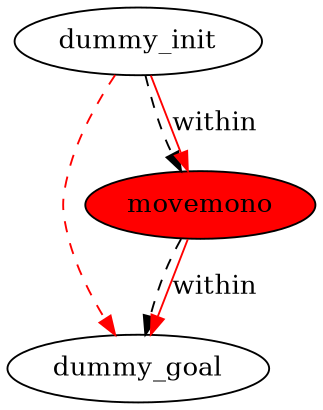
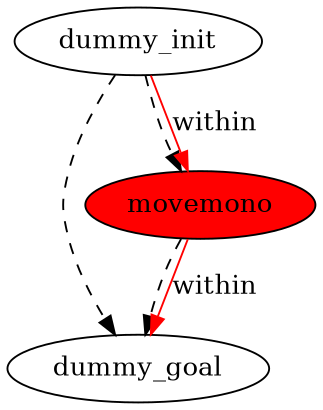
edge "dummy_init" -> "dummy_goal": color red -> black
